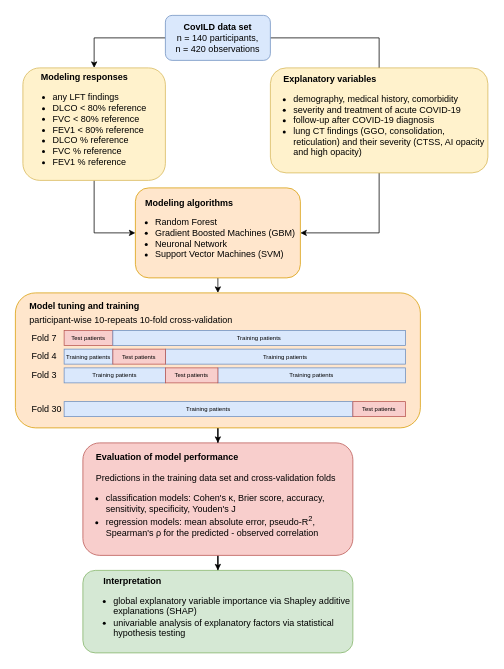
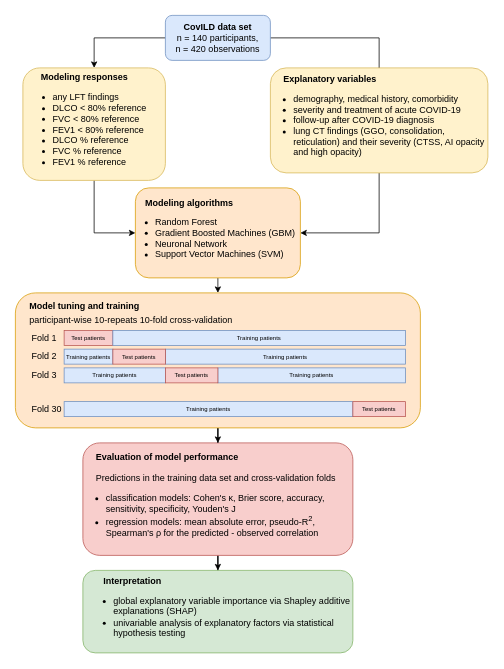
node "Fold 7": label "Fold 7" -> "Fold 1"
node "Fold 4": label "Fold 4" -> "Fold 2"
